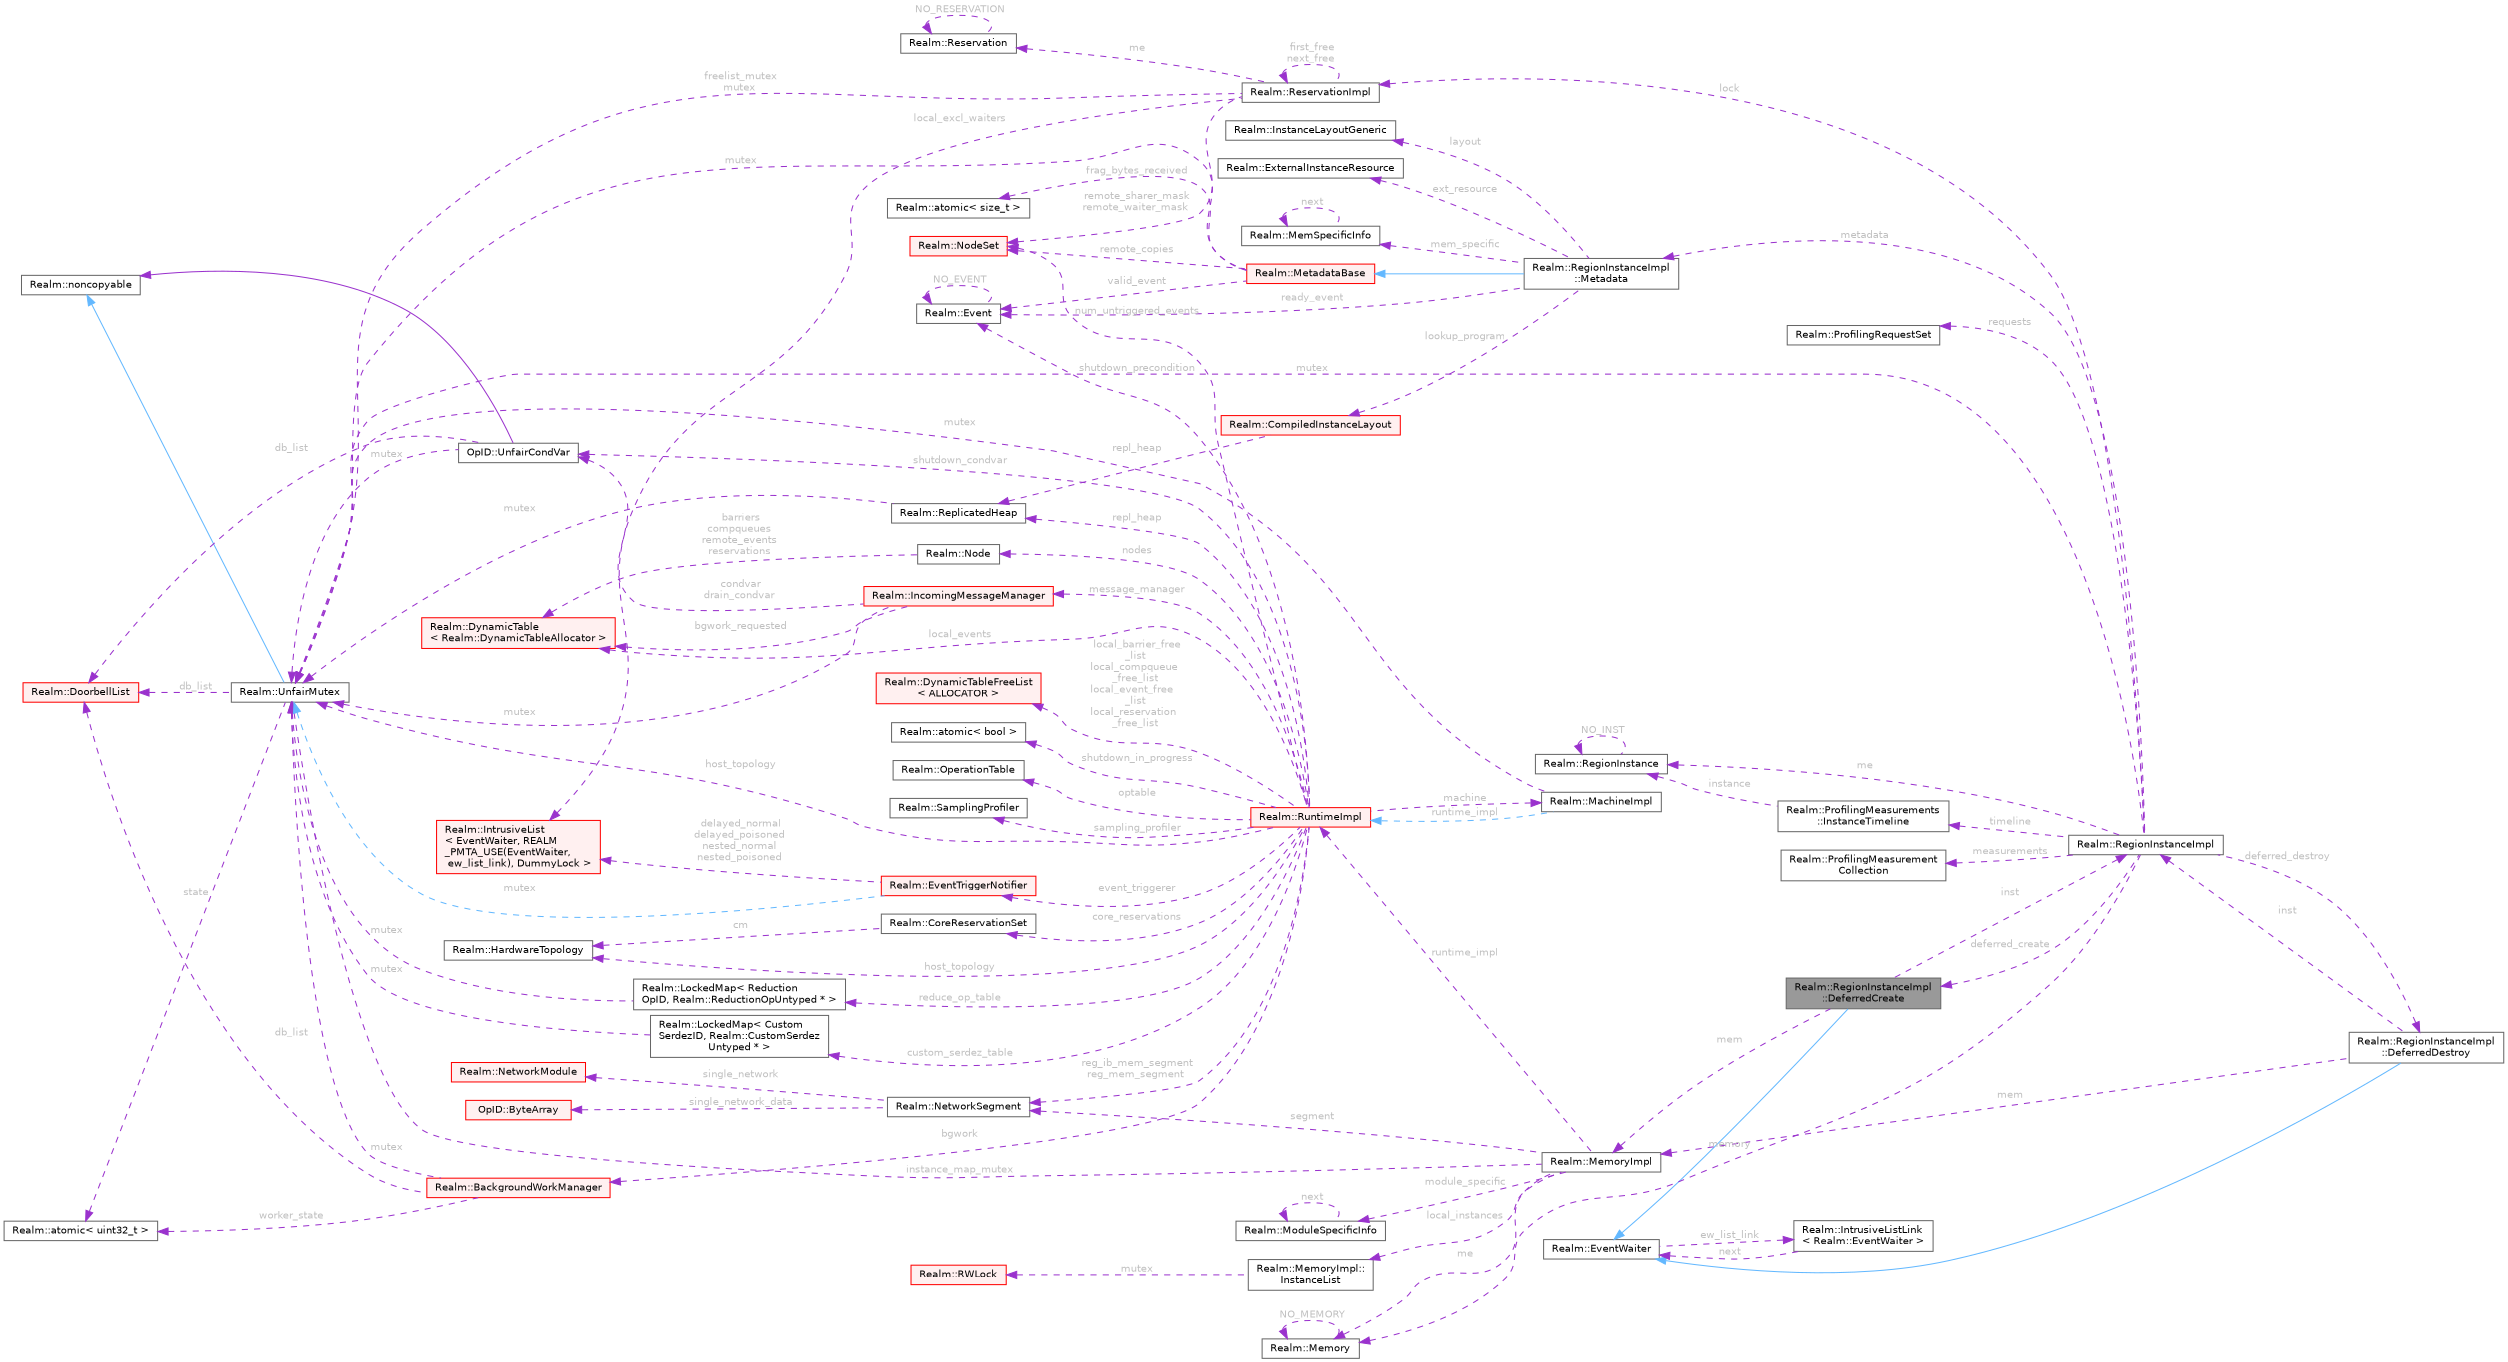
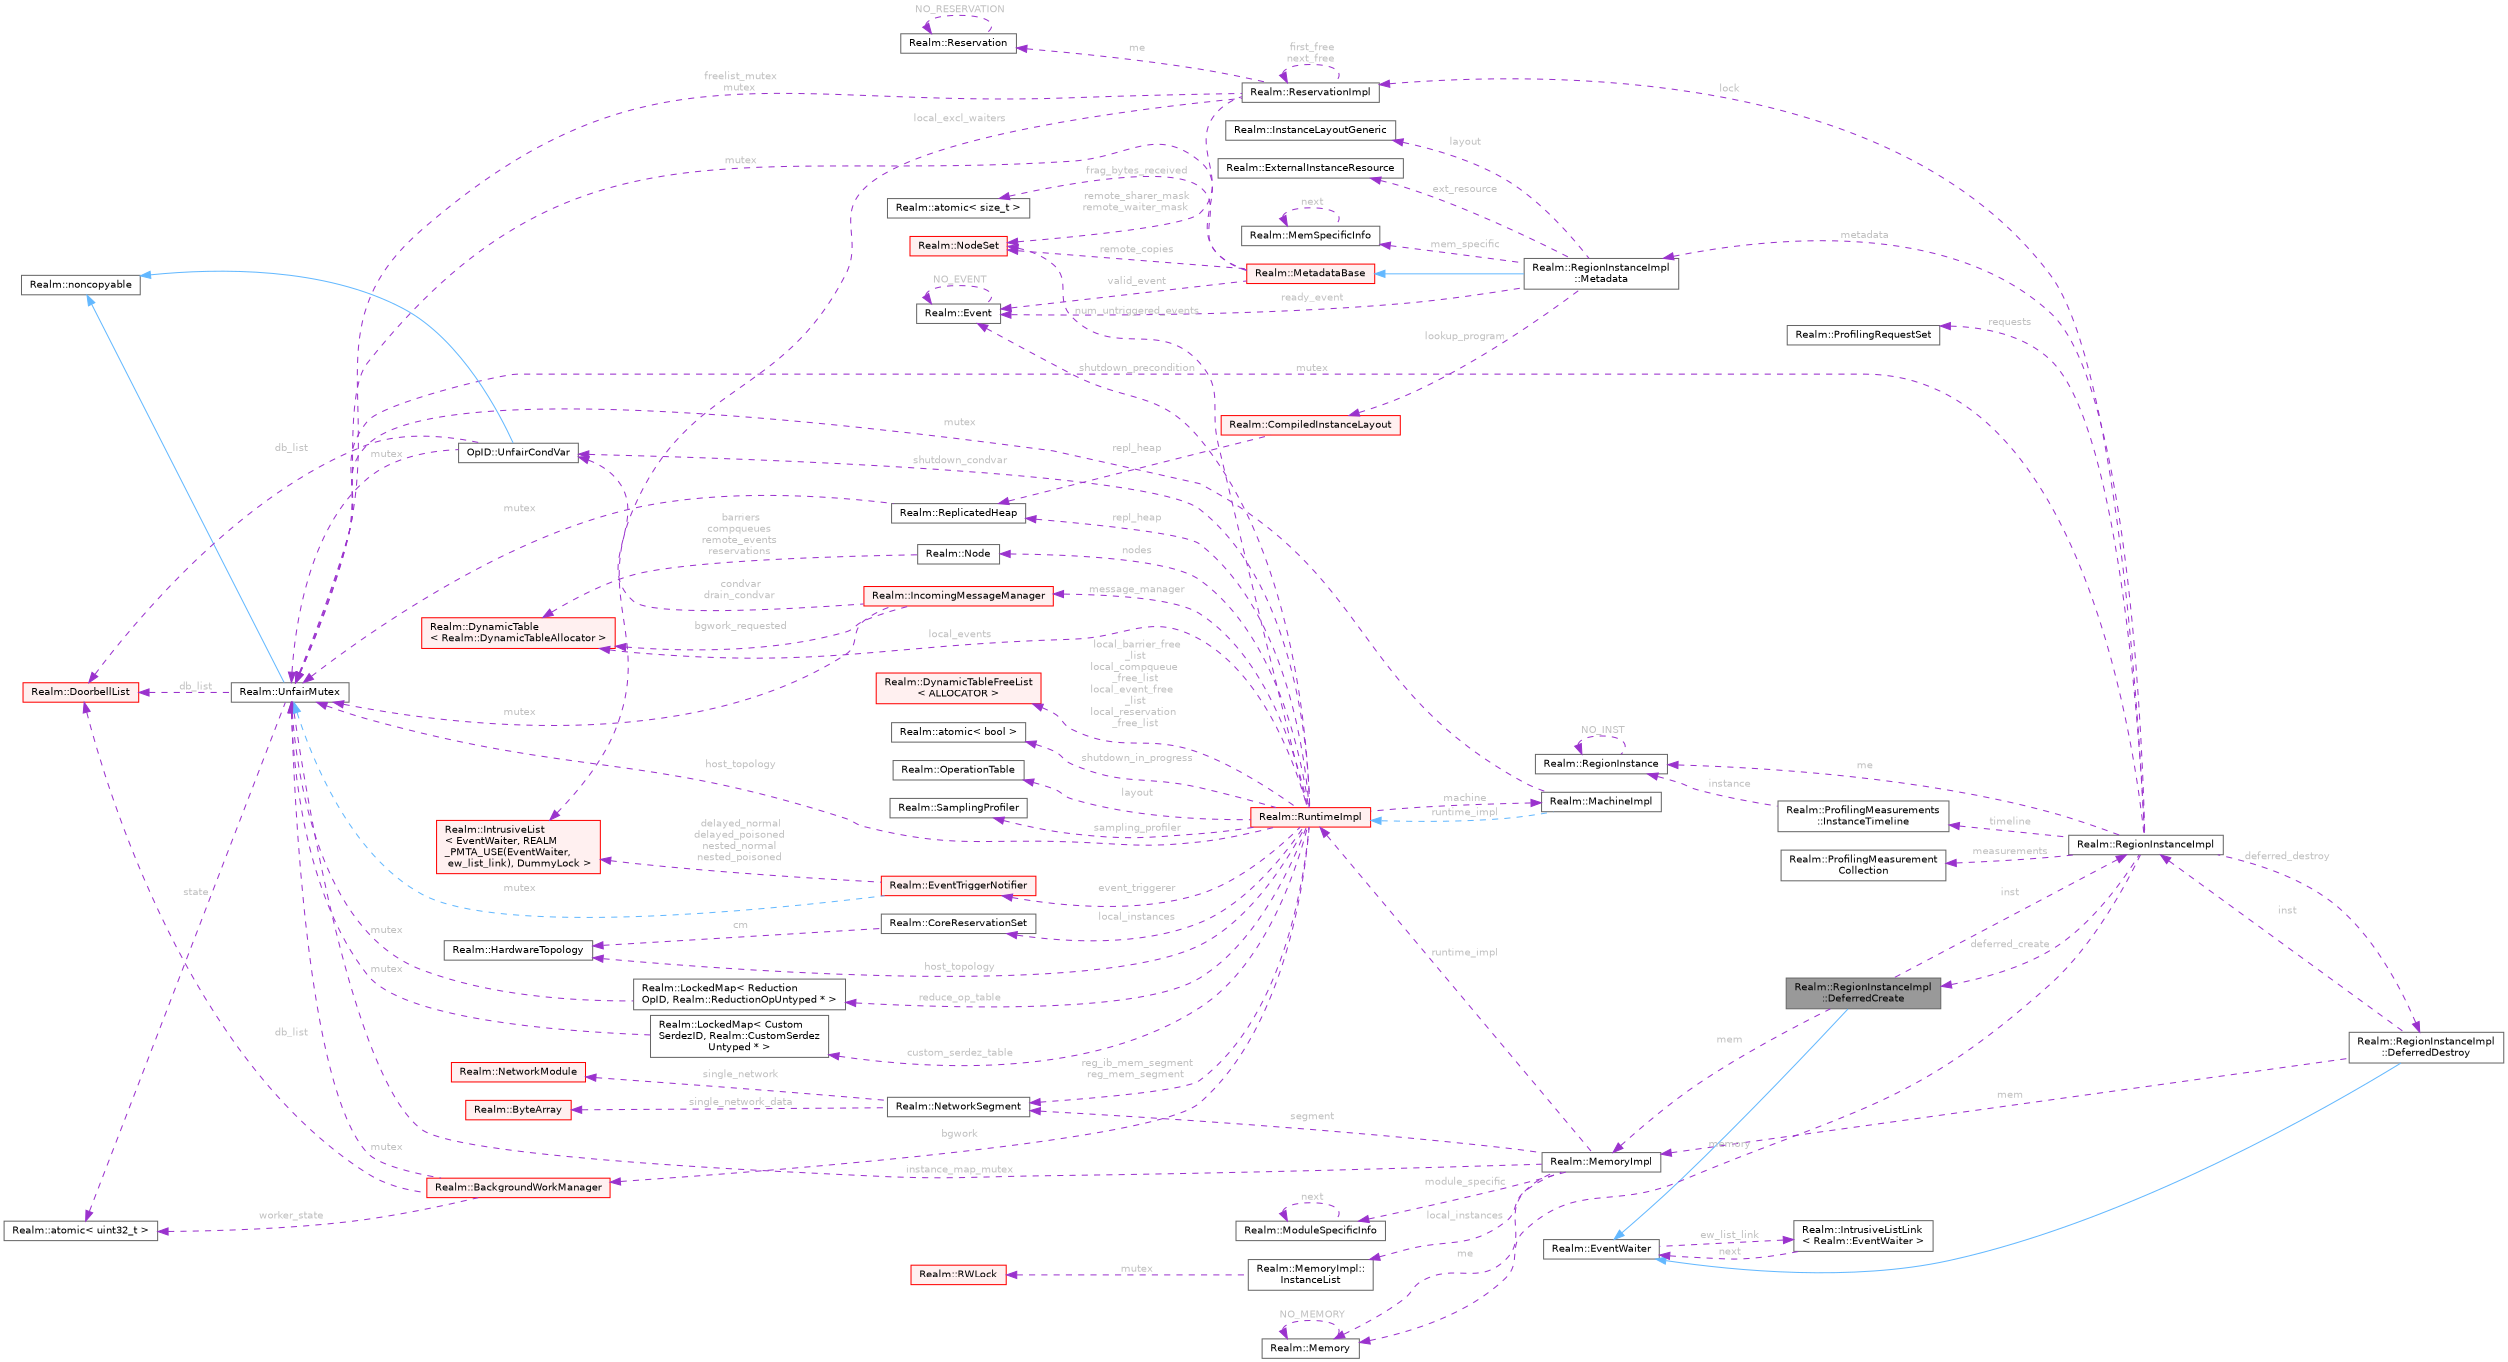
edge "OpID::UnfairCondVar" -> "Realm::noncopyable": color darkorchid3 -> steelblue1
edge "Realm::RuntimeImpl" -> "Realm::OperationTable": label " optable" -> " layout"
edge "Realm::RuntimeImpl" -> "Realm::CoreReservationSet": label " core_reservations" -> " local_instances"
node "OpID::ByteArray": label "OpID::ByteArray" -> "Realm::ByteArray"
